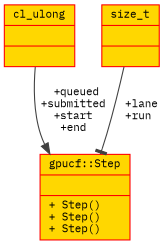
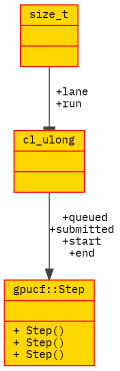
edge "size_t" -> "gpucf::Step": now "size_t" -> "cl_ulong"
